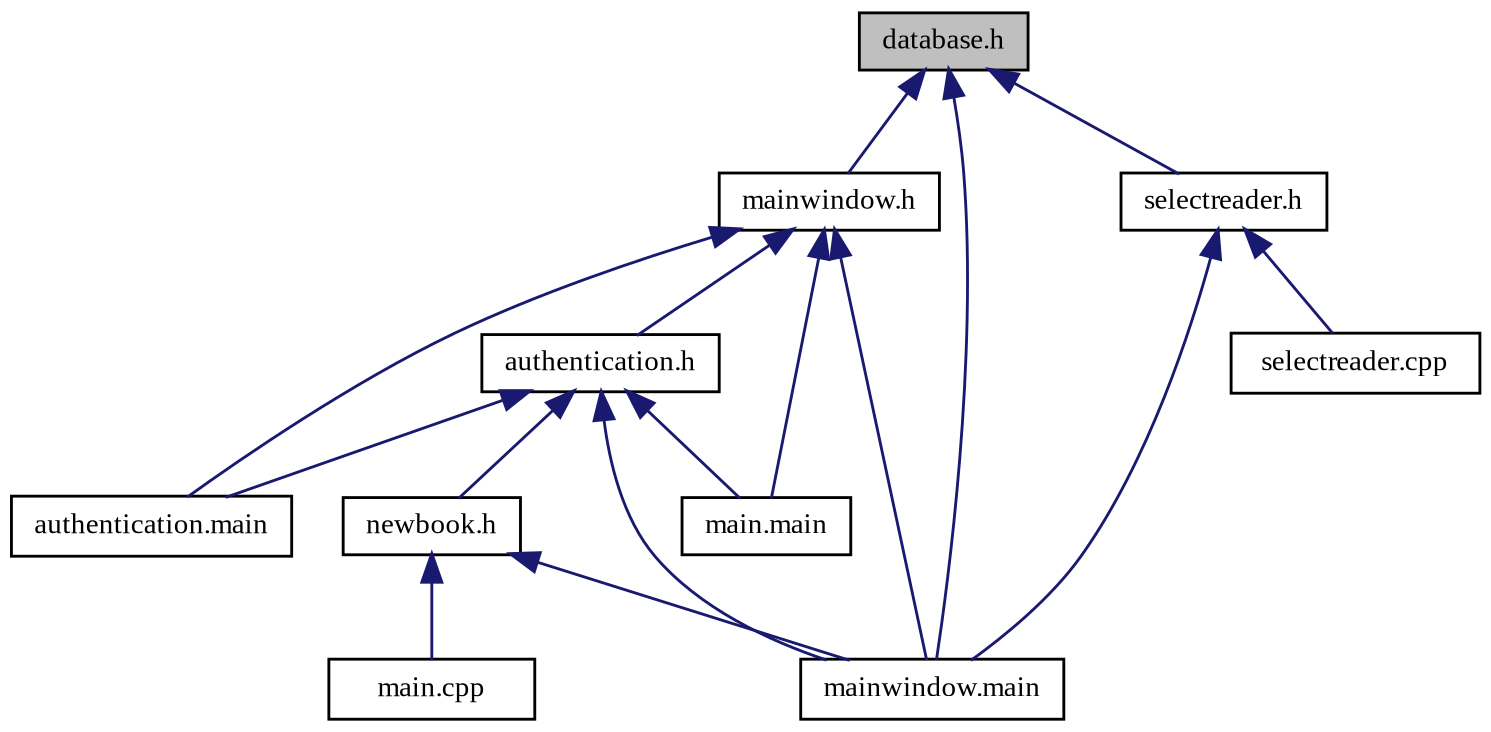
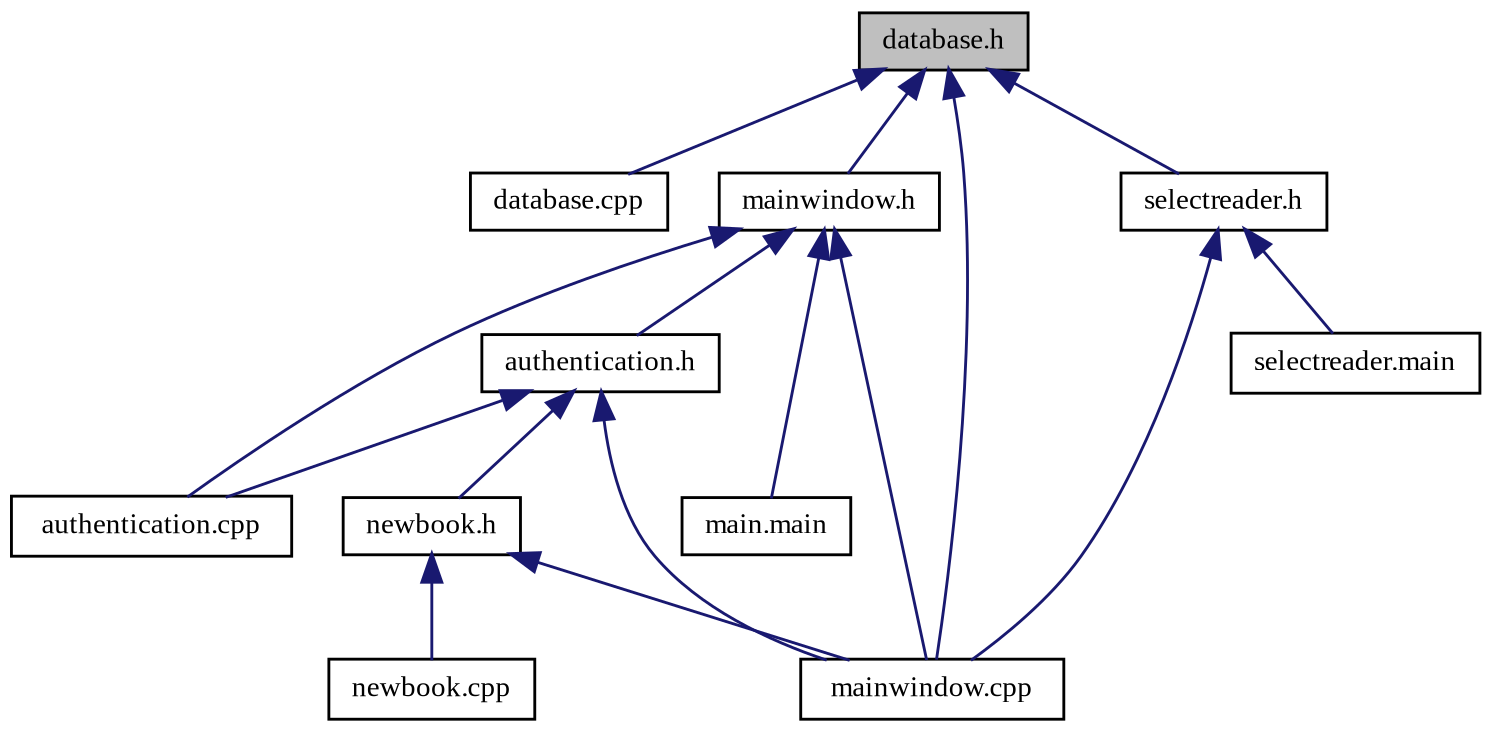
node "database.cpp": added
node "selectreader.cpp": label "selectreader.cpp" -> "selectreader.main"
edge "main.main" -> "authentication.h": removed
node "authentication.main": label "authentication.main" -> "authentication.cpp"
node "main.cpp": label "main.cpp" -> "newbook.cpp"
node "mainwindow.main": label "mainwindow.main" -> "mainwindow.cpp"
